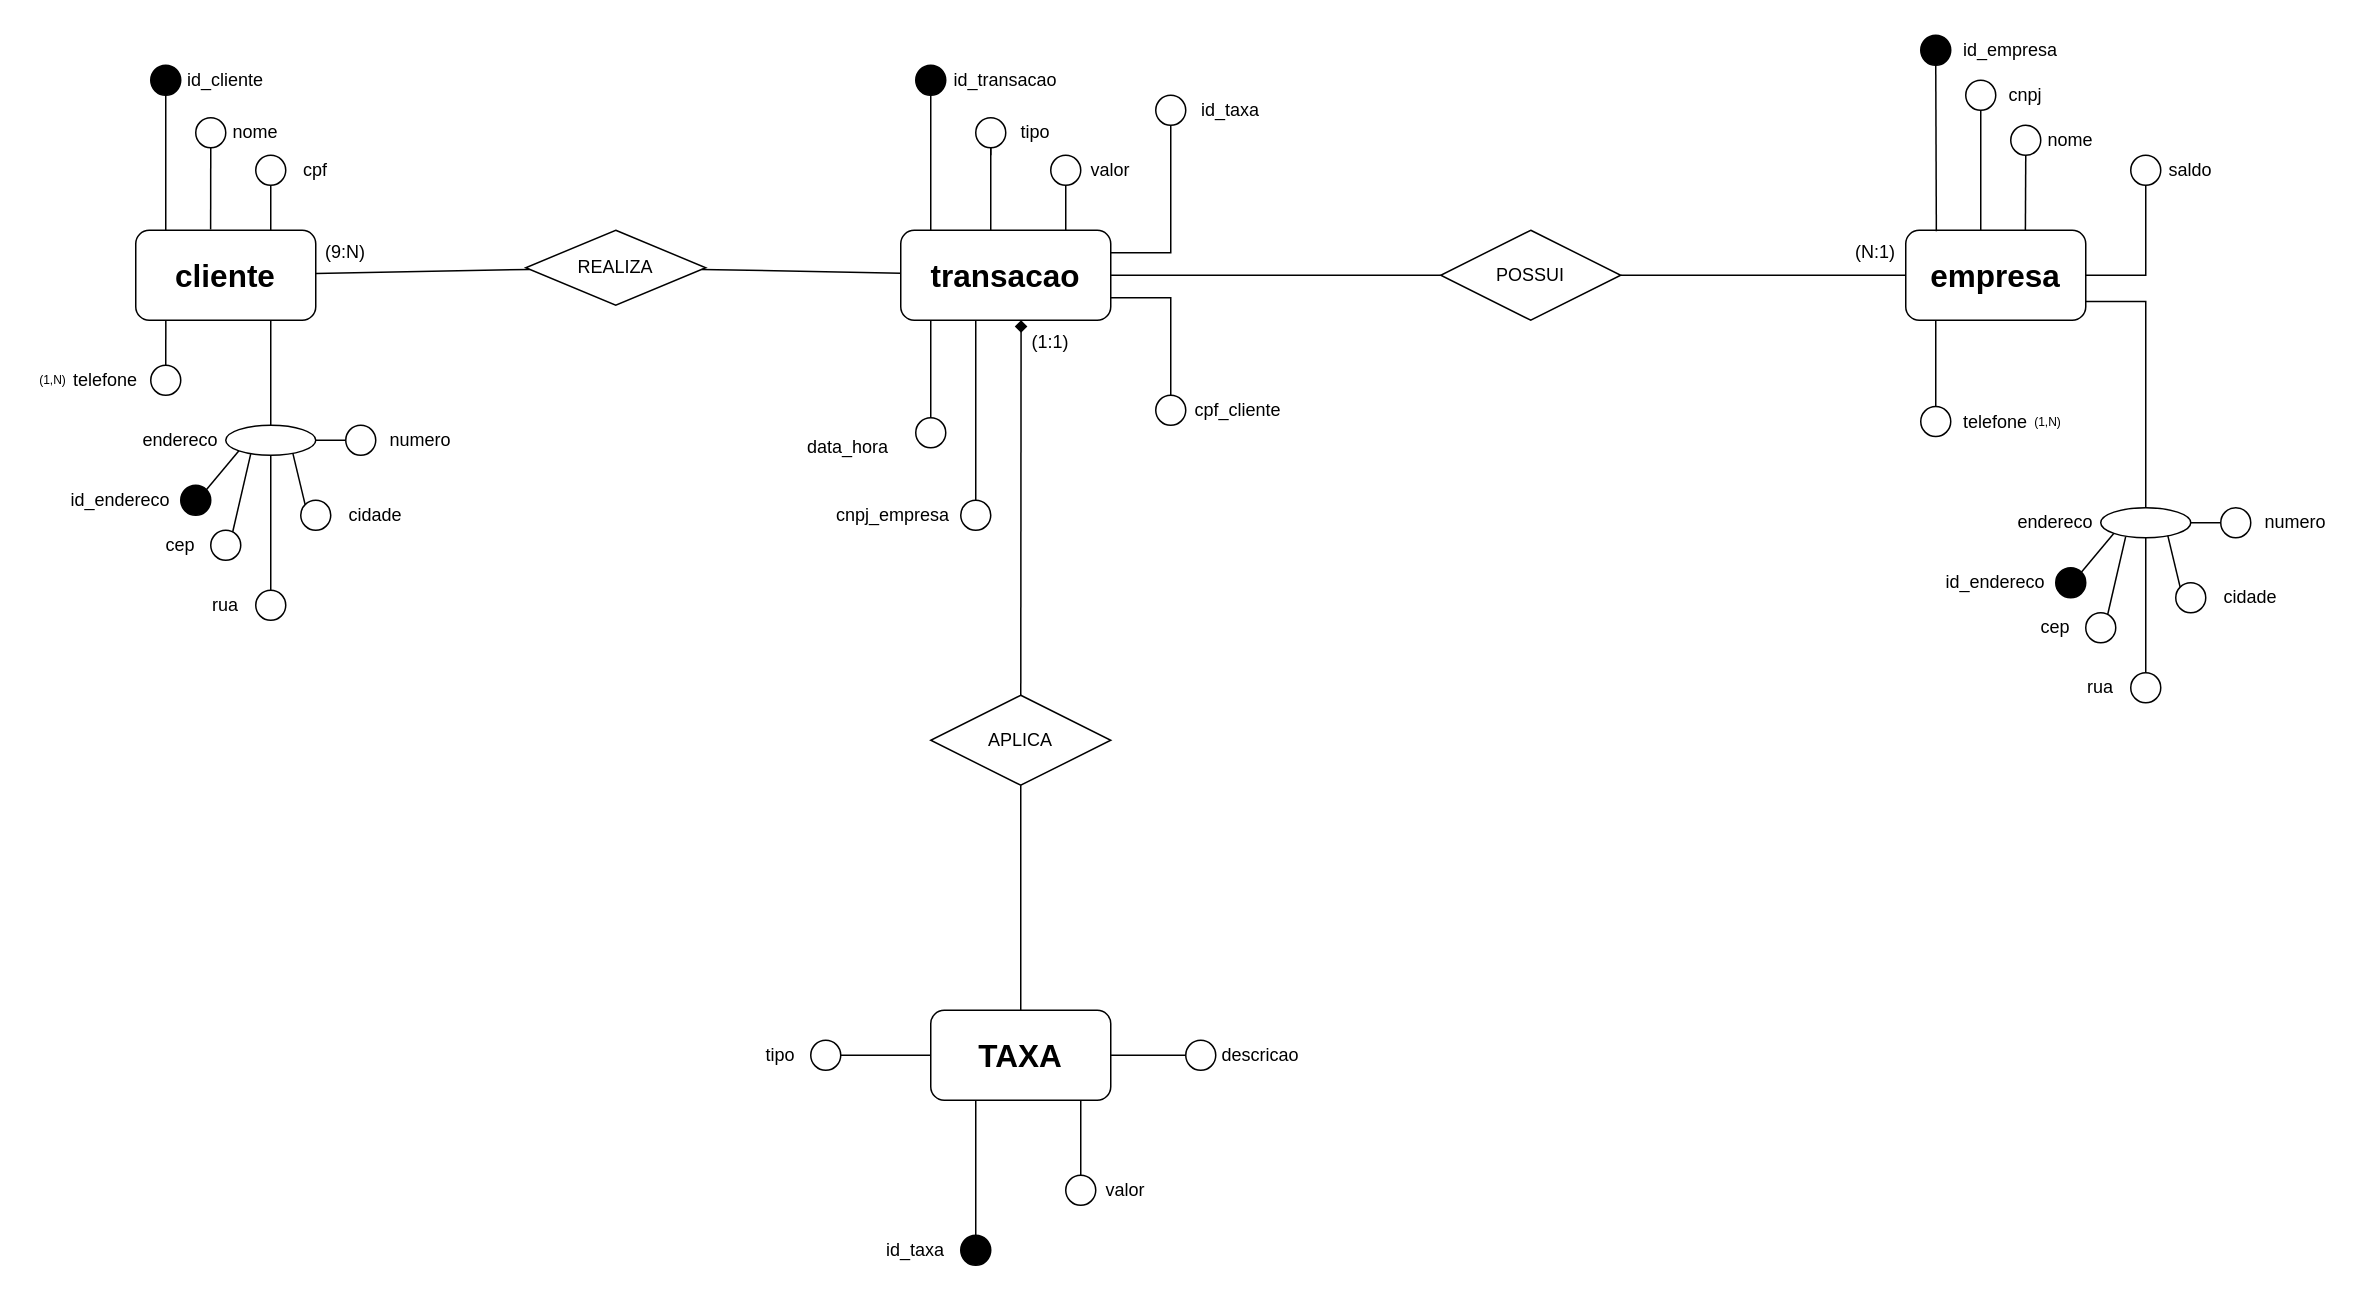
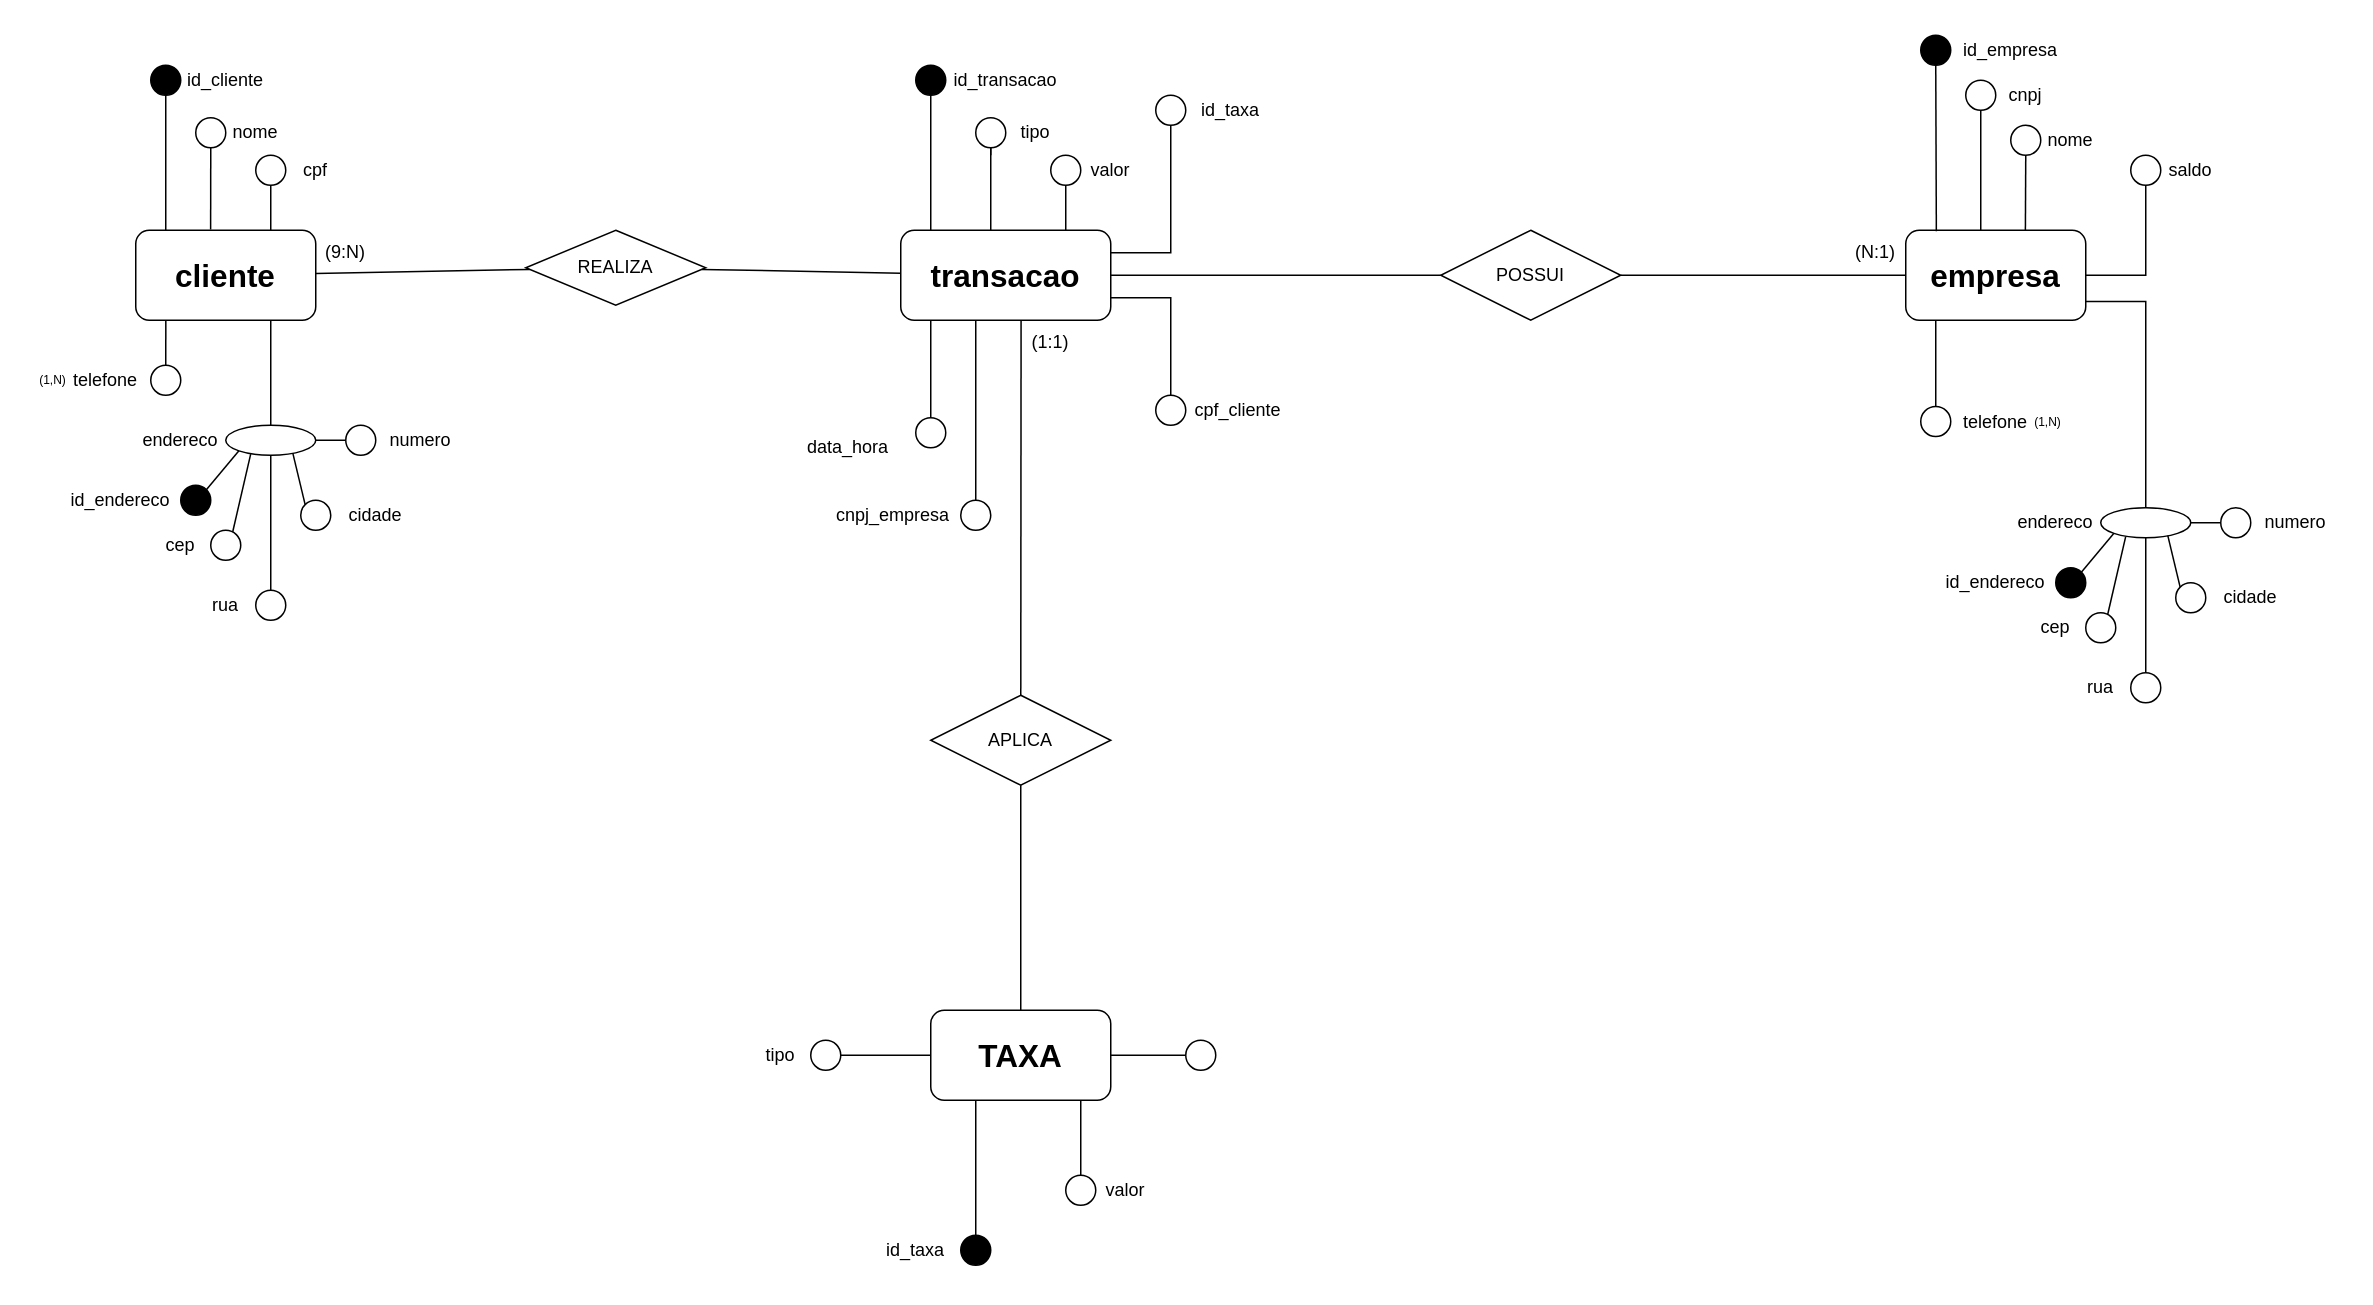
edge "APLICA" -> "transacao": arrowhead diamond -> none
node "descricao": removed
